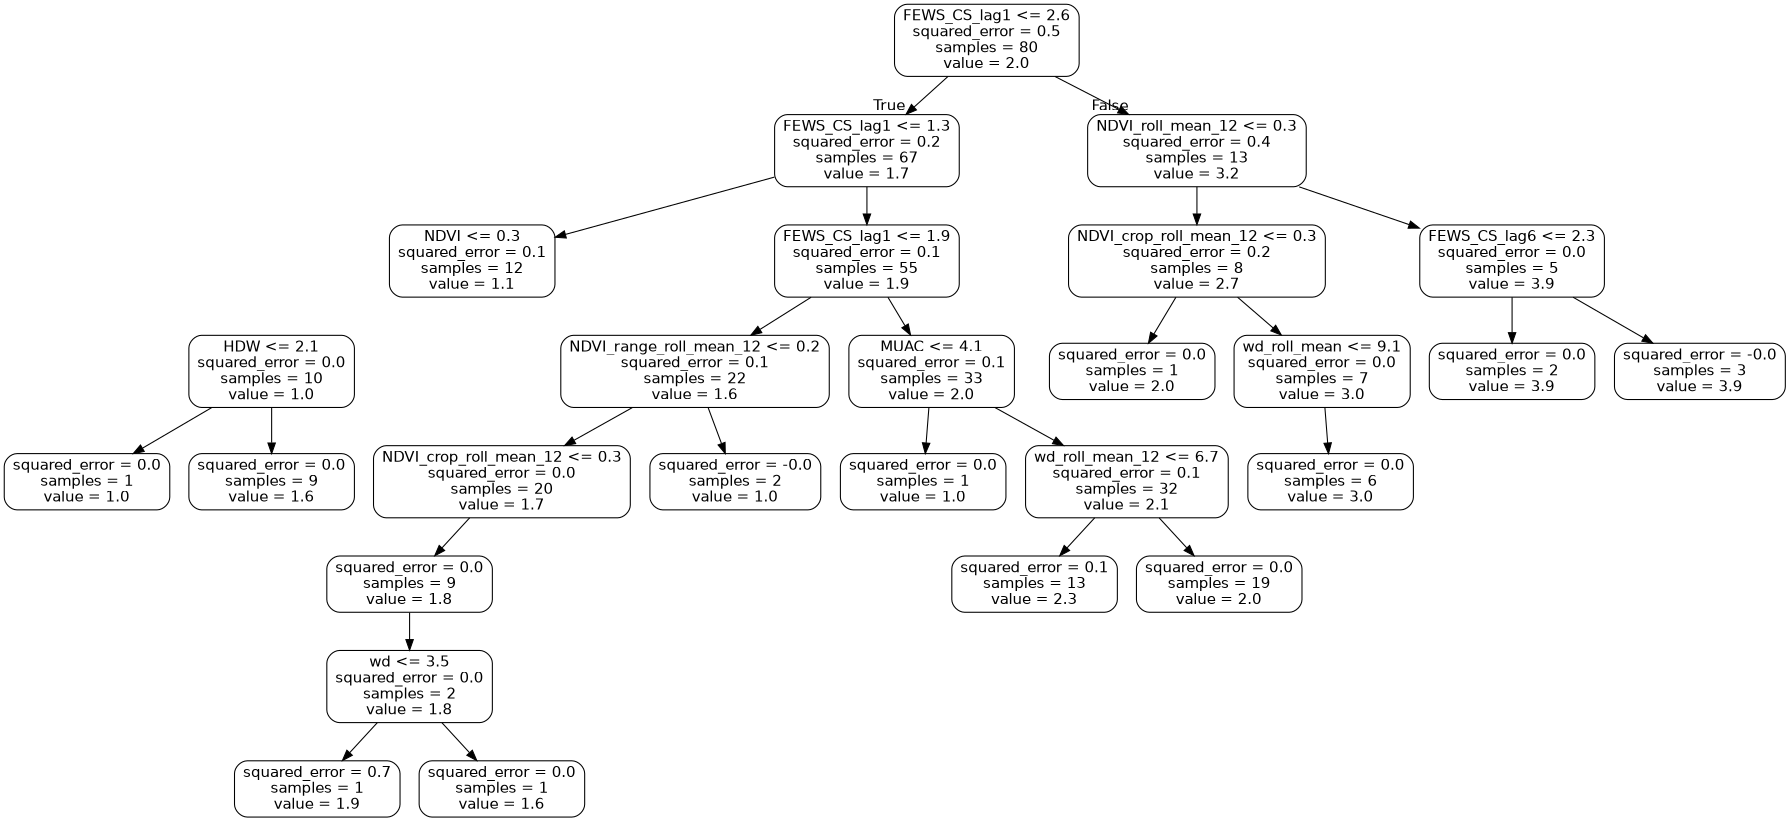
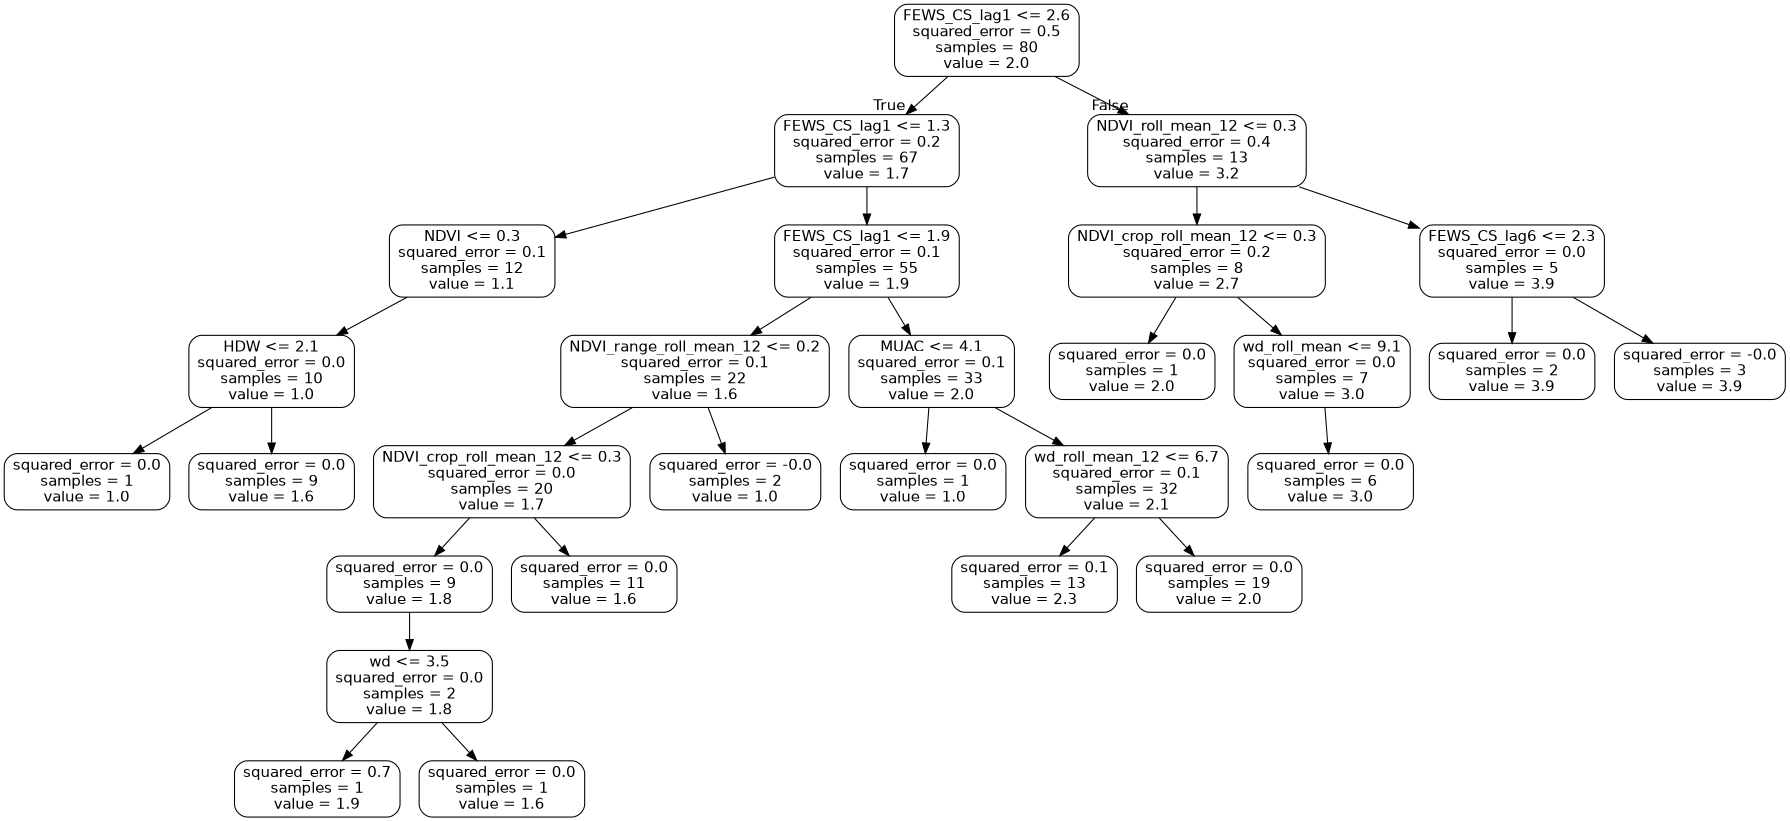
edge "NDVI <= 0.3 squared_error = 0.1 samples = 12 value = 1.1" -> "HDW <= 2.1 squared_error = 0.0 samples = 10 value = 1.0": added
node "squared_error = 0.0 samples = 11 value = 1.6": added
